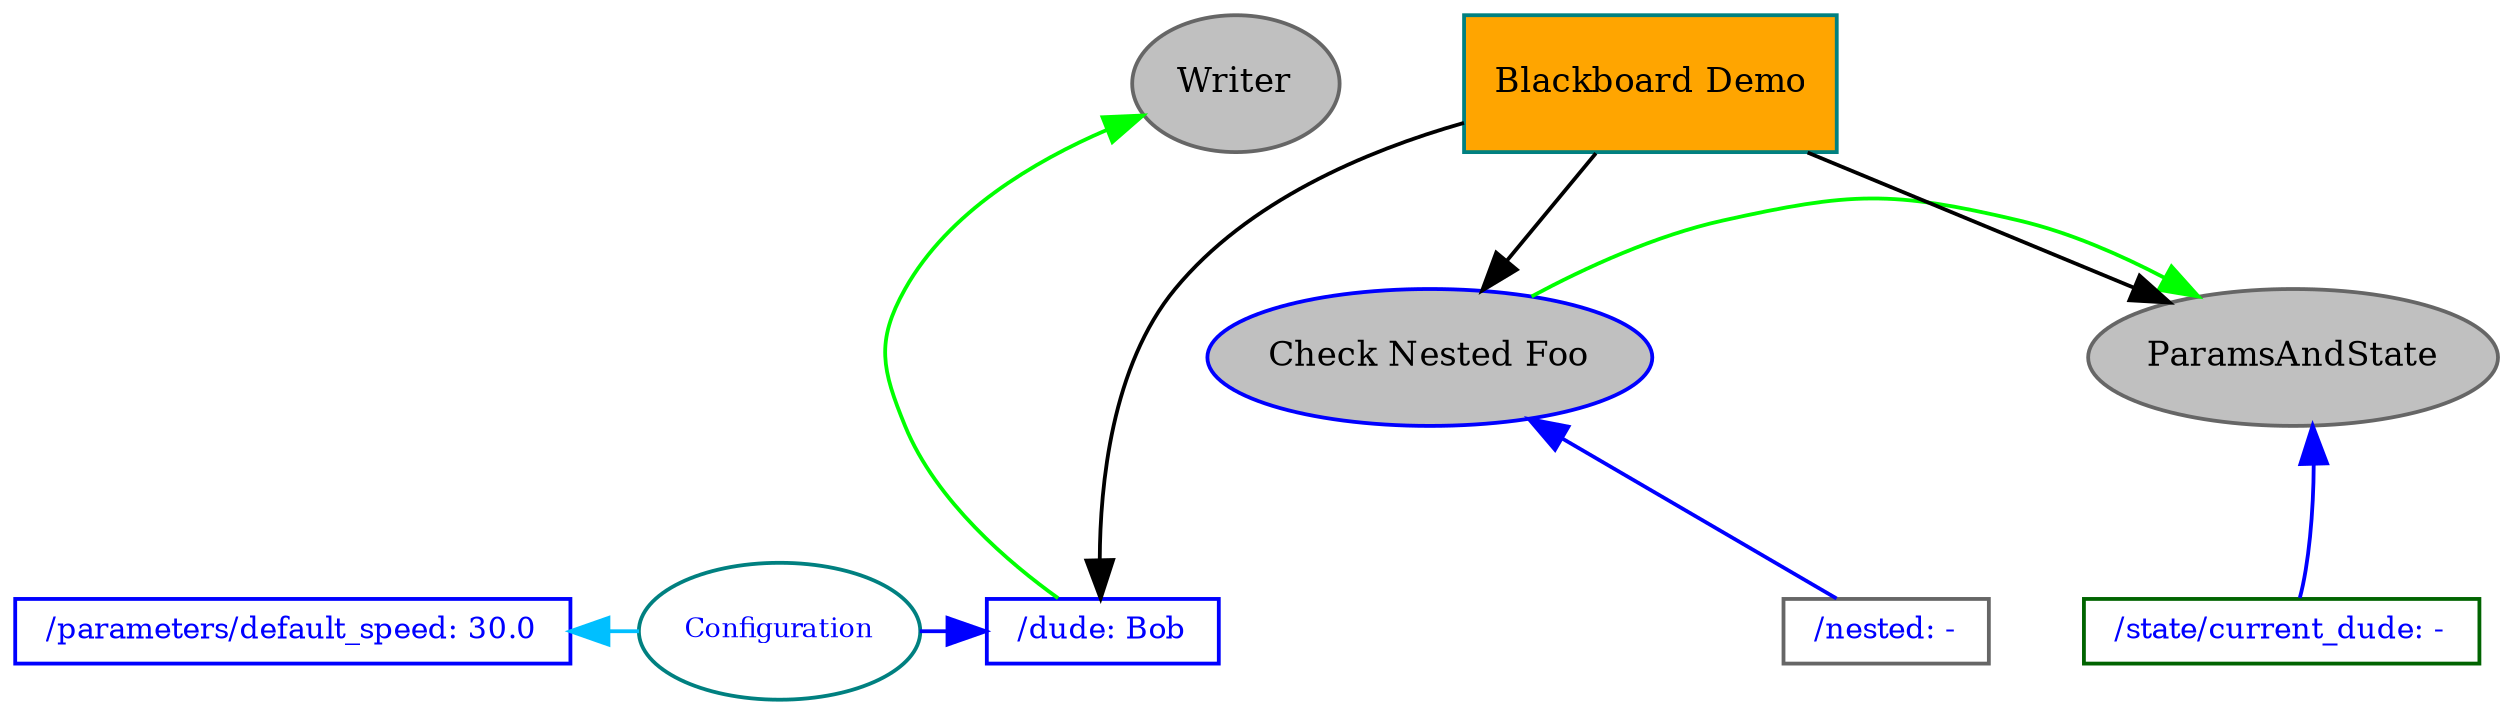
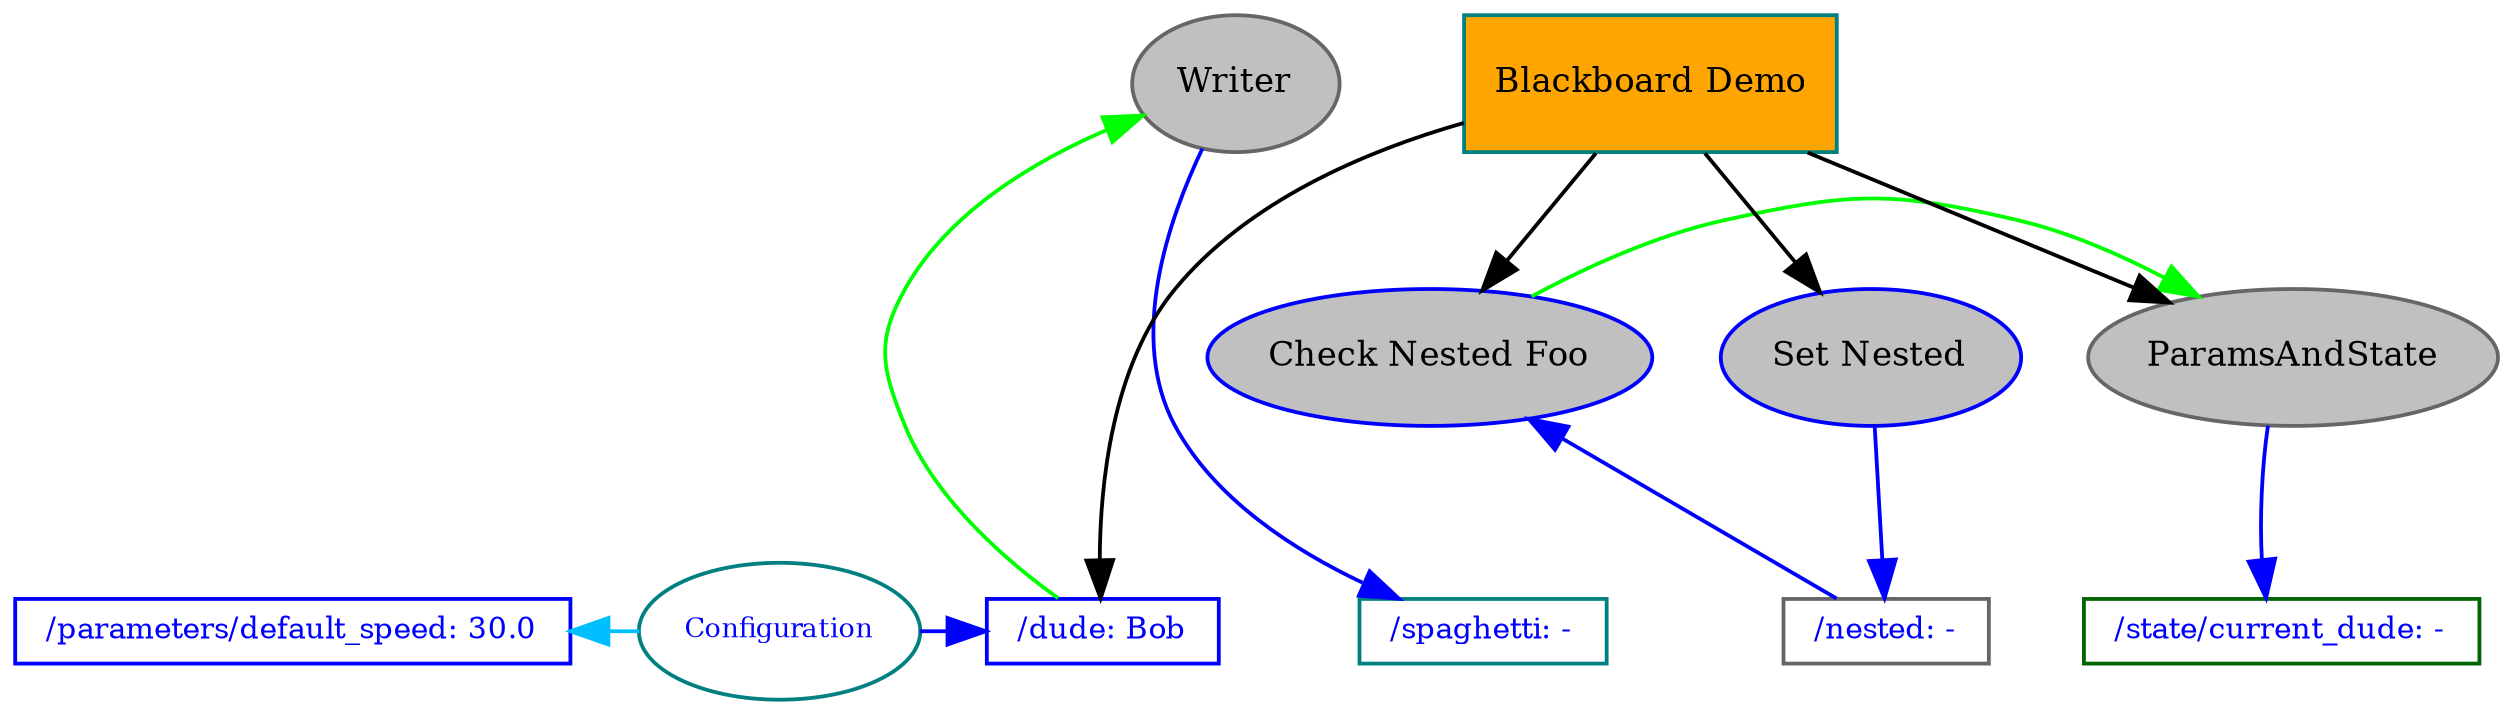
node "Set Nested": added
edge "/state/current_dude: -" -> "ParamsAndState": reversed
node "/spaghetti: -": added
